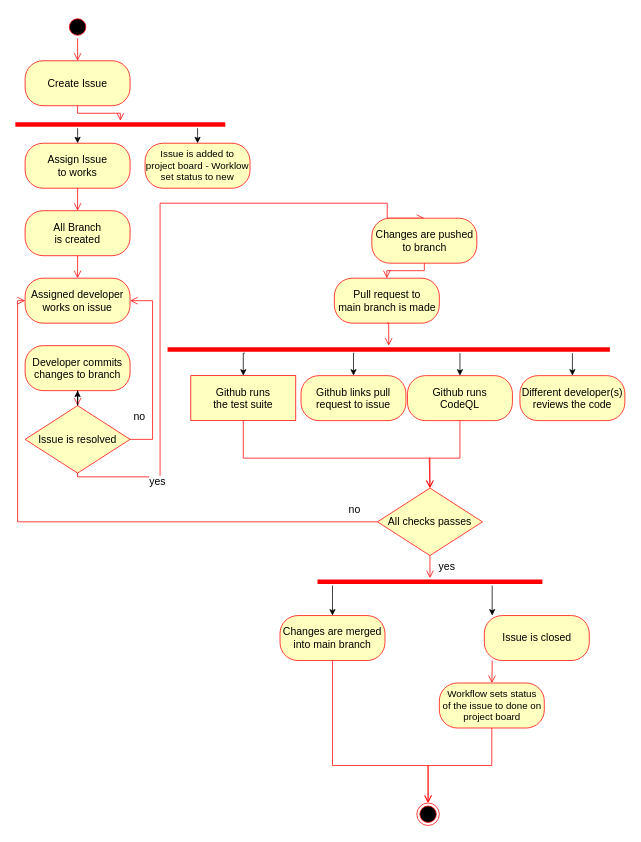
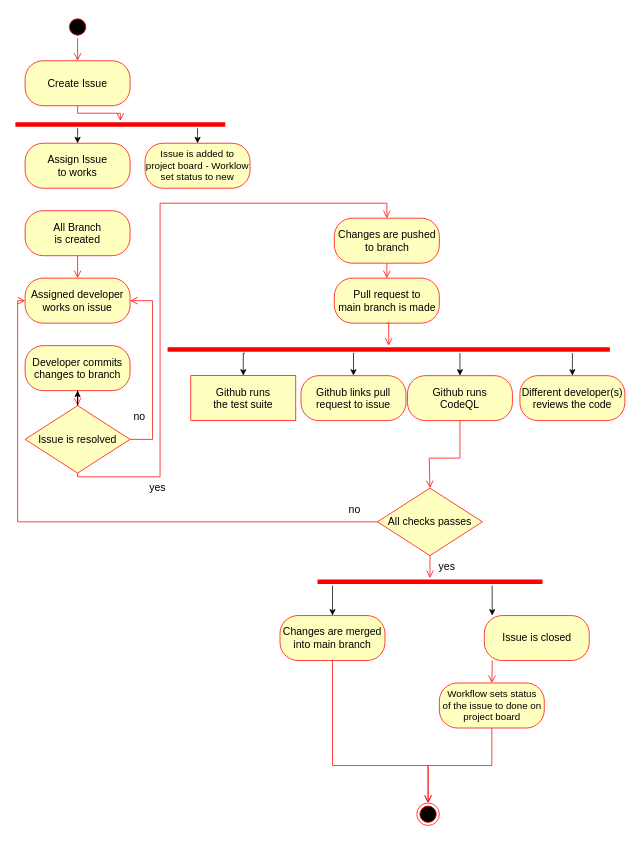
edge "Assign Issue to works" -> "All Branch is created": removed
node "Changes are pushed to branch": moved (425, 240) -> (387, 240)
edge "Github runs the test suite" -> "All checks passes": removed
